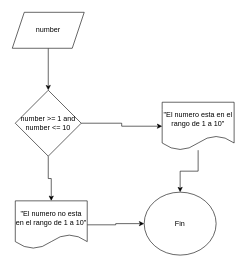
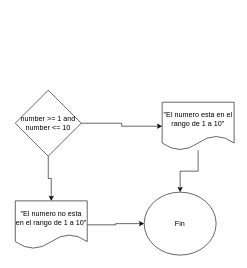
node "number": removed
edge "number" -> "number >= 1 and number <= 10": removed
